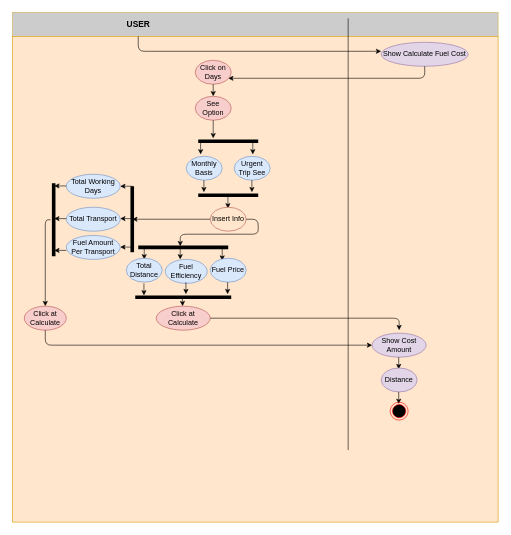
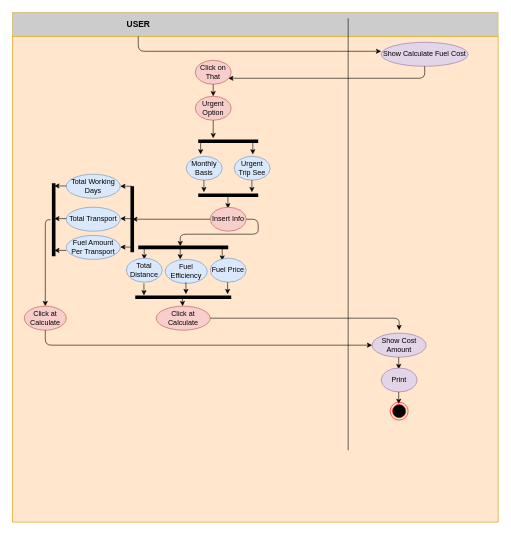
node "Click on Days": label "Click on Days" -> "Click on That"
node "See Option": label "See Option" -> "Urgent Option"
node "Insert Info": fillcolor #ffe6cc -> #f8cecc
node "Distance": label "Distance" -> "Print"
